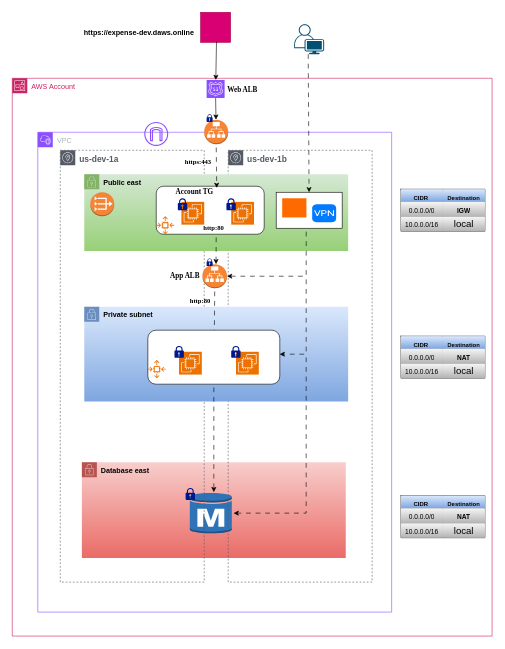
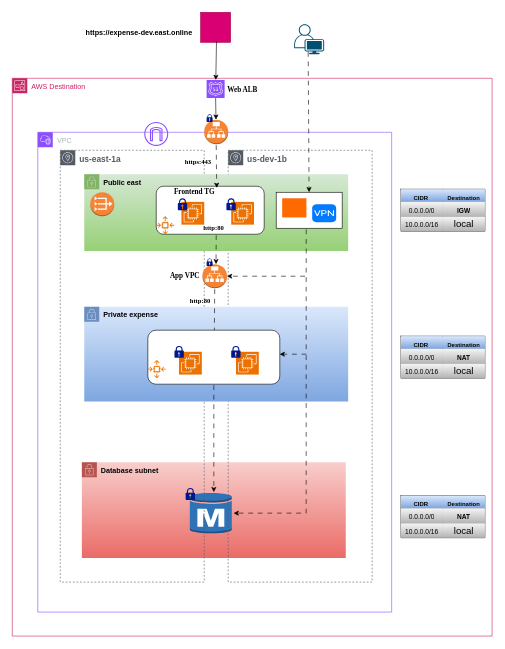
node "https://expense-dev.daws.online": label "https://expense-dev.daws.online" -> "https://expense-dev.east.online"
node "AWS Account": label "AWS Account" -> "AWS Destination"
node "us-dev-1a": label "us-dev-1a" -> "us-east-1a"
node "Account TG": label "Account TG" -> "Frontend TG"
node "App ALB": label "App ALB" -> "App VPC"
node "Private subnet": label "Private subnet" -> "Private expense"
node "Database east": label "Database east" -> "Database subnet"
